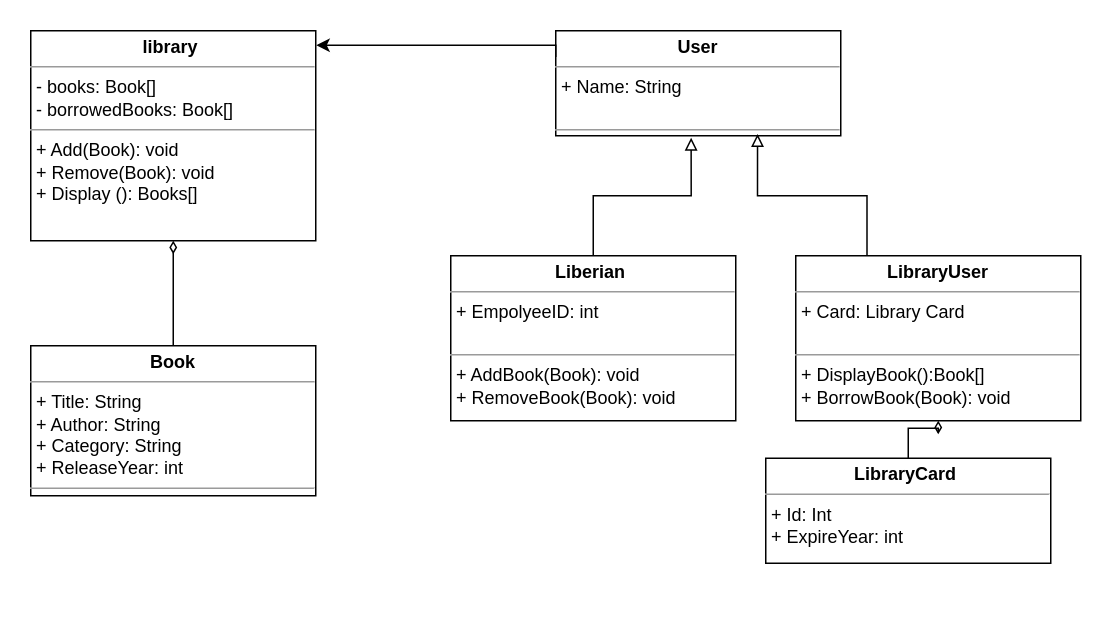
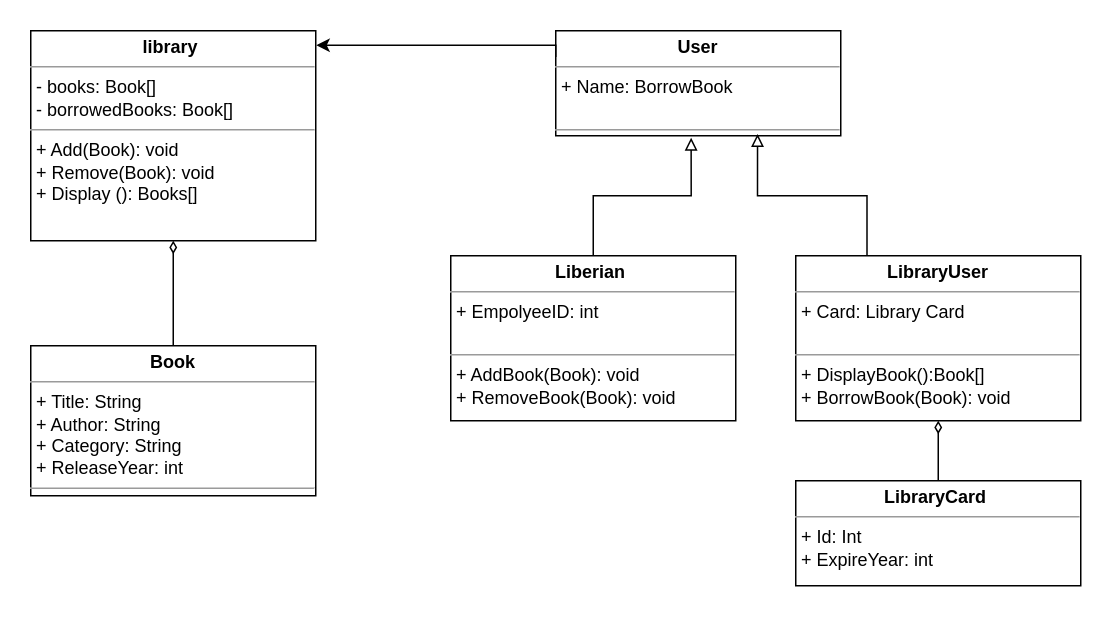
node "User + Name: String": label "User + Name: String" -> "User + Name: BorrowBook"
node "LibraryCard + Id: Int + ExpireYear: int": moved (908, 511) -> (938, 533)
